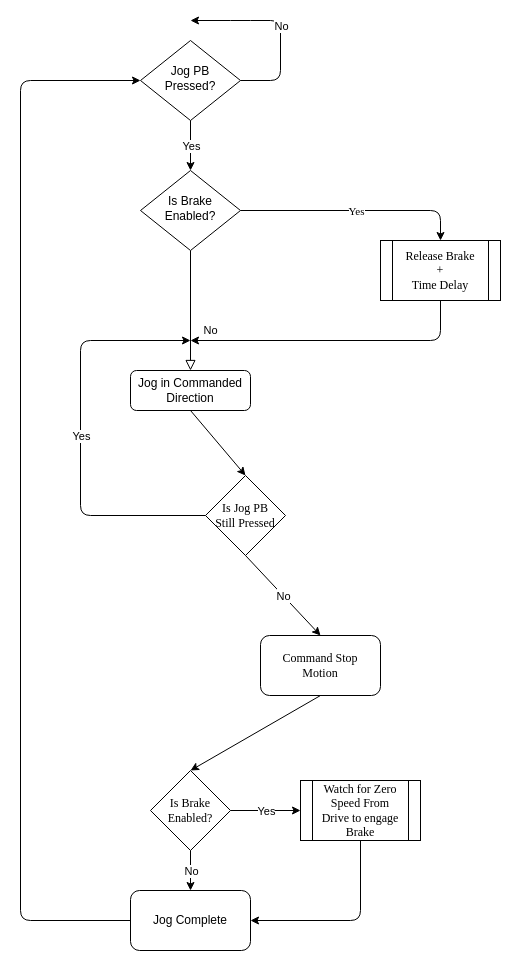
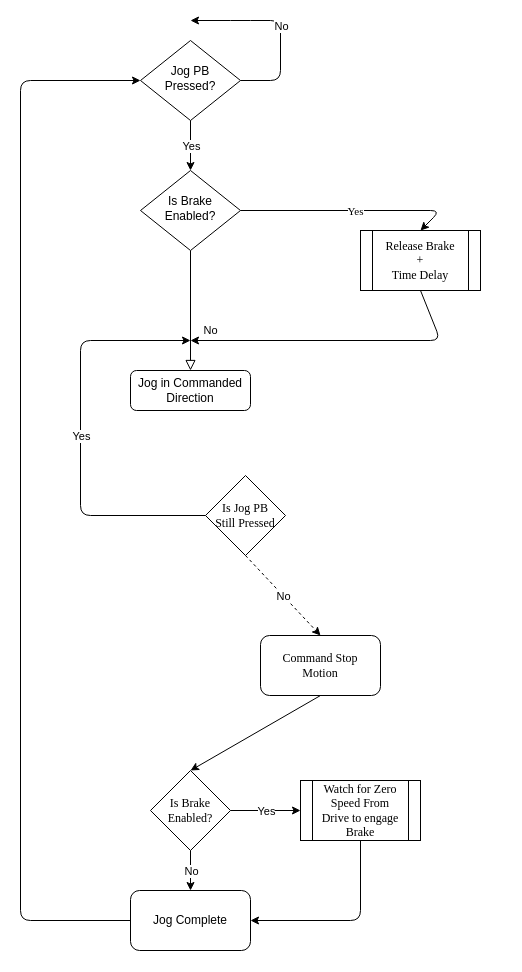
node "Release Brake + Time Delay": moved (441, 271) -> (421, 261)
edge "Jog in Commanded Direction" -> "Is Jog PB Still Pressed": removed
edge "Is Jog PB Still Pressed" -> "Command Stop Motion": style solid -> dashed
